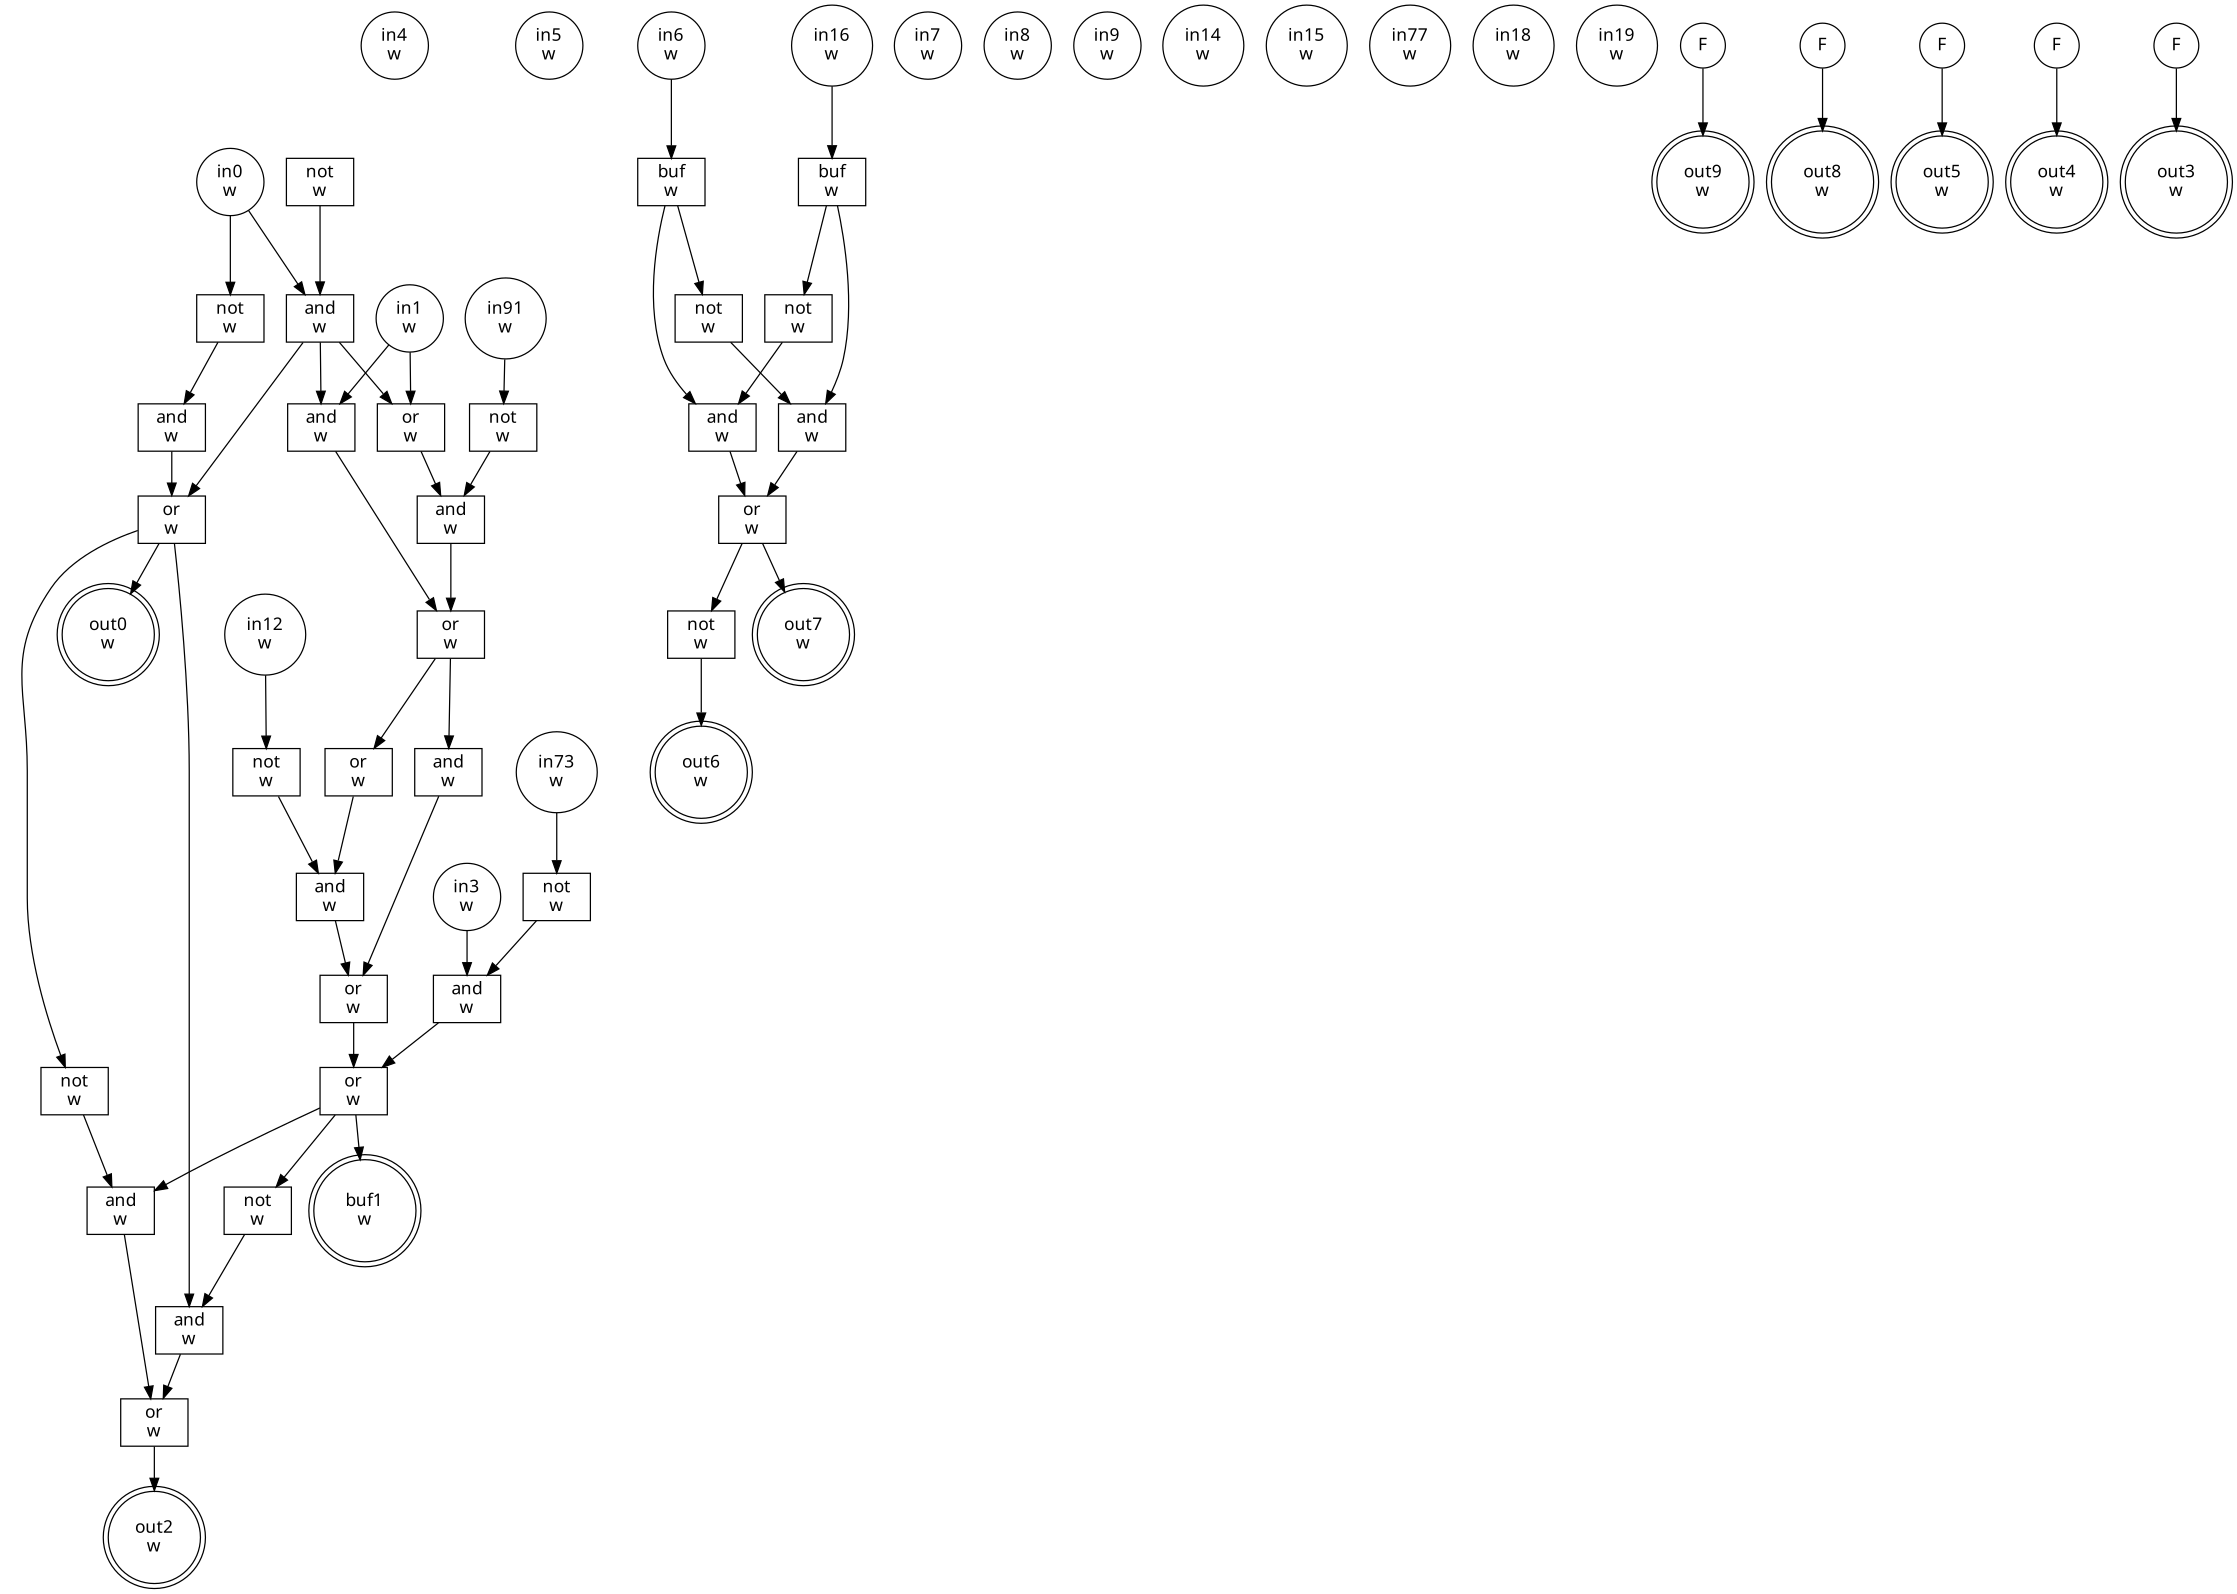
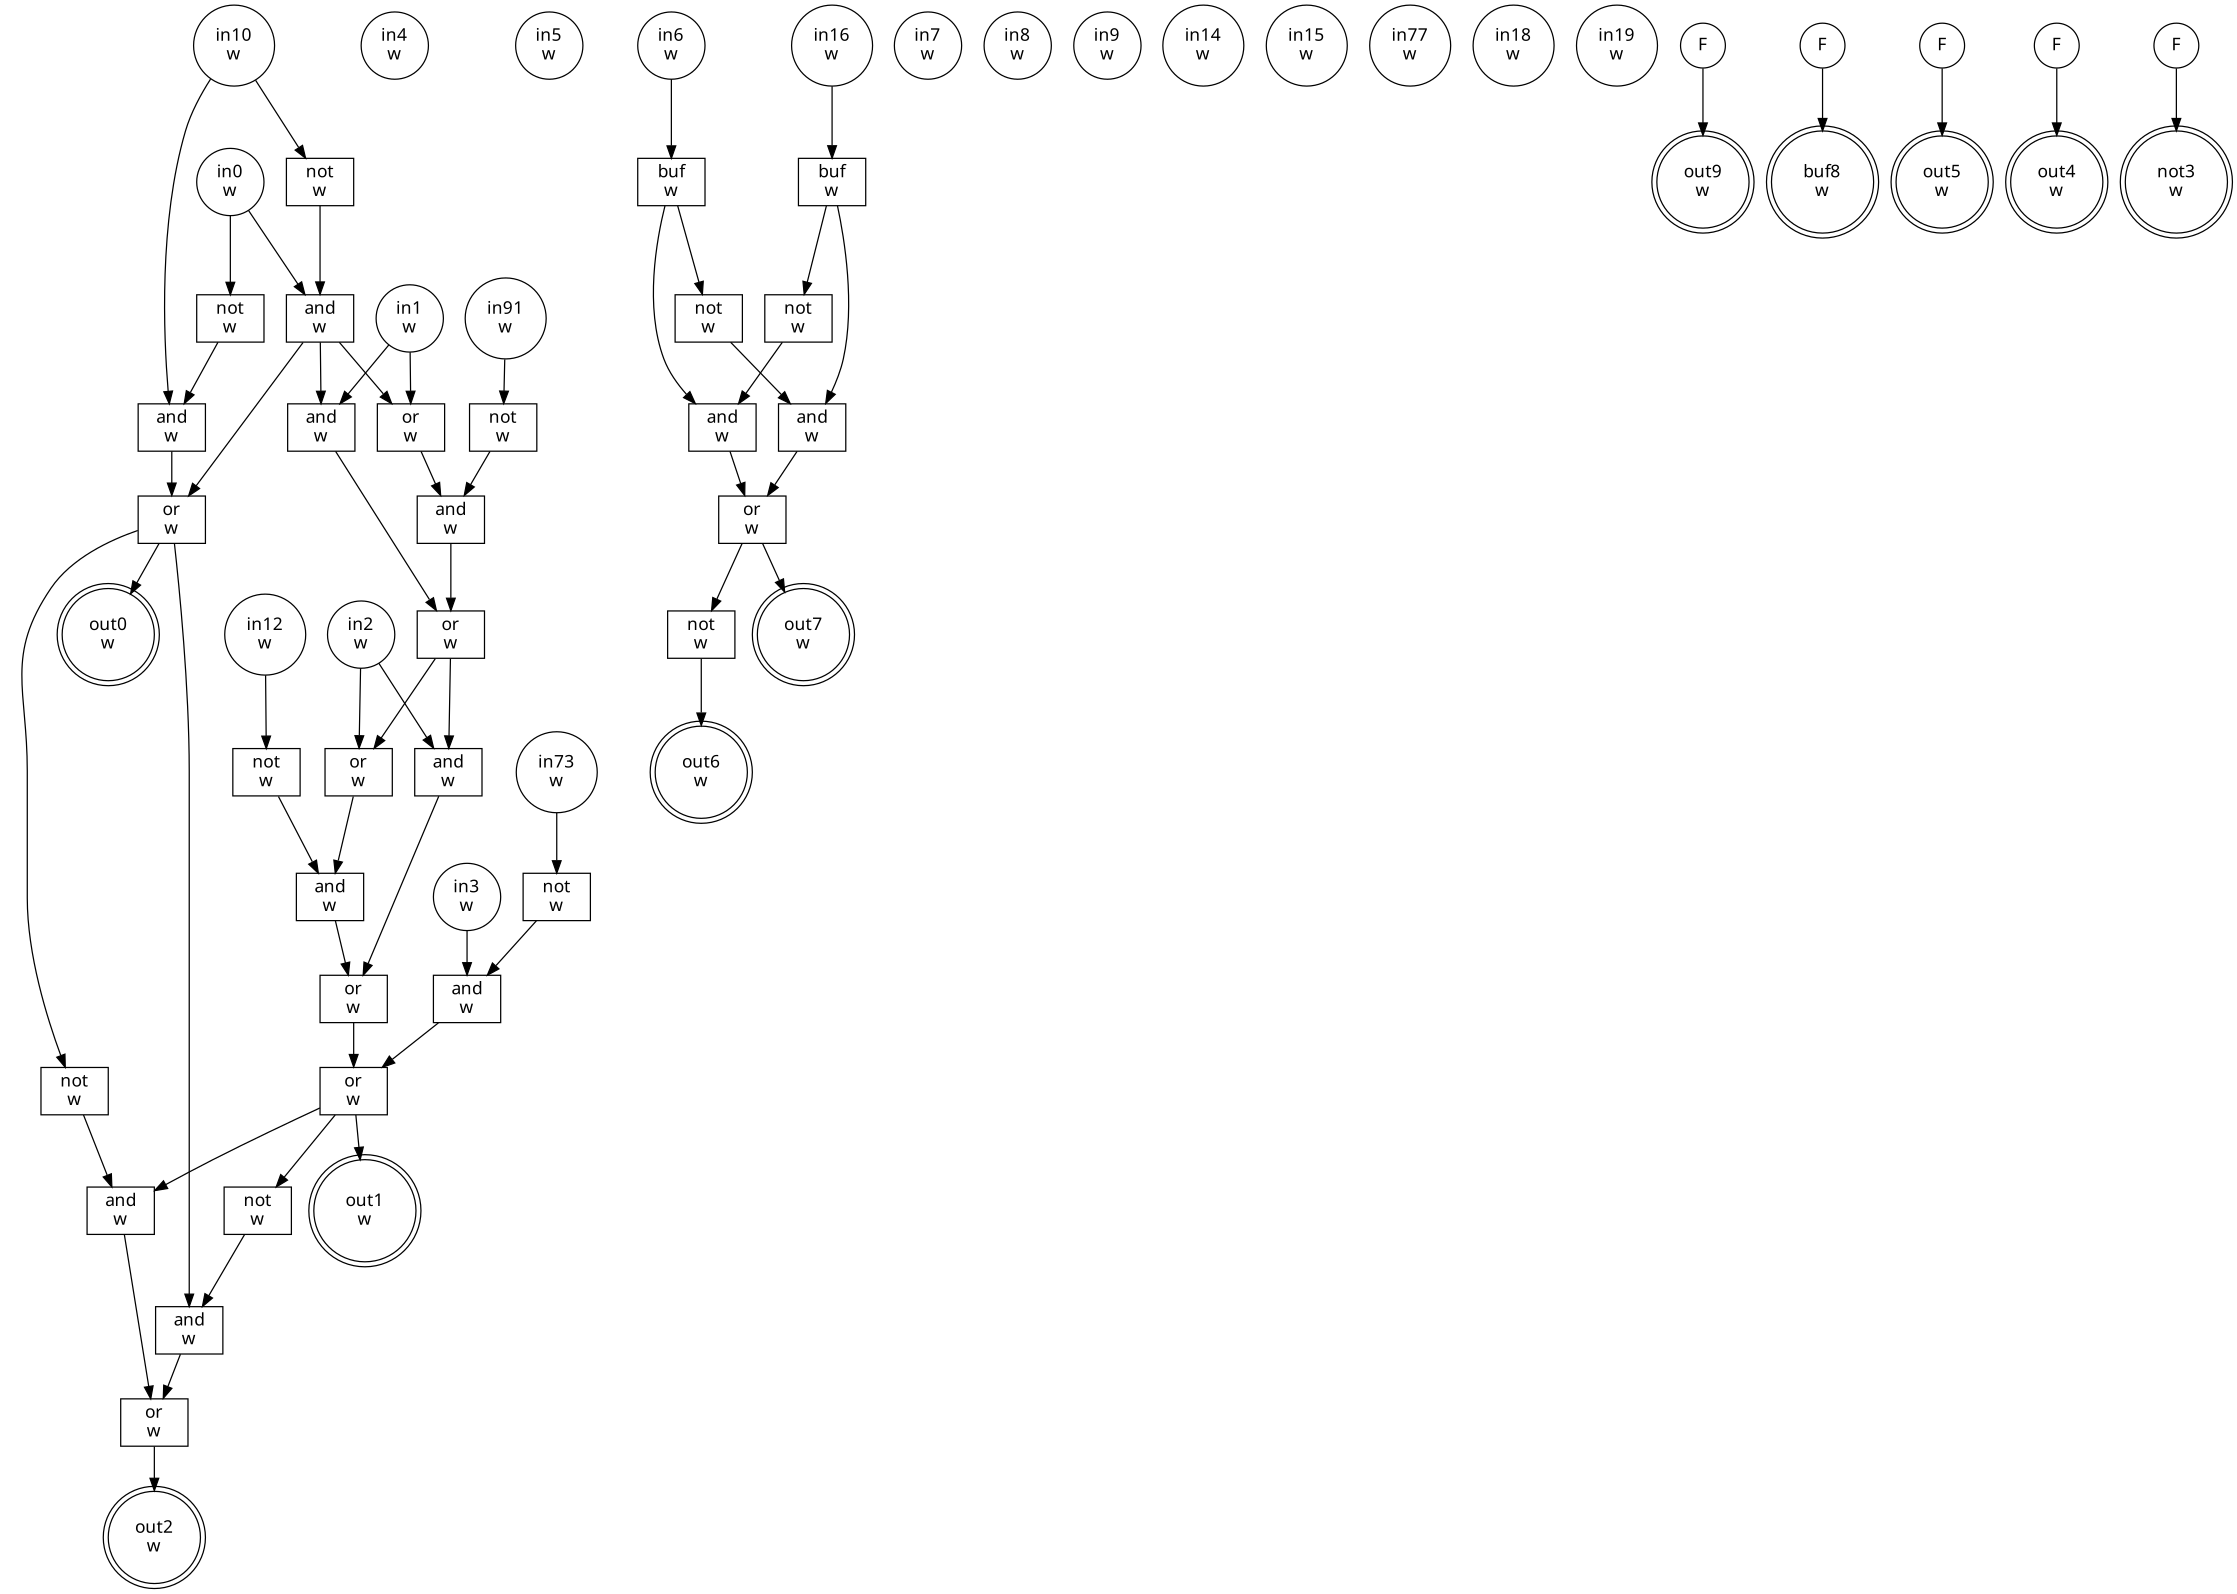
node "in10 w": added
node "out8 w": label "out8 w" -> "buf8 w"
node "out3 w": label "out3 w" -> "not3 w"
node "in2 w": added
node "buf1 w": label "buf1 w" -> "out1 w"
